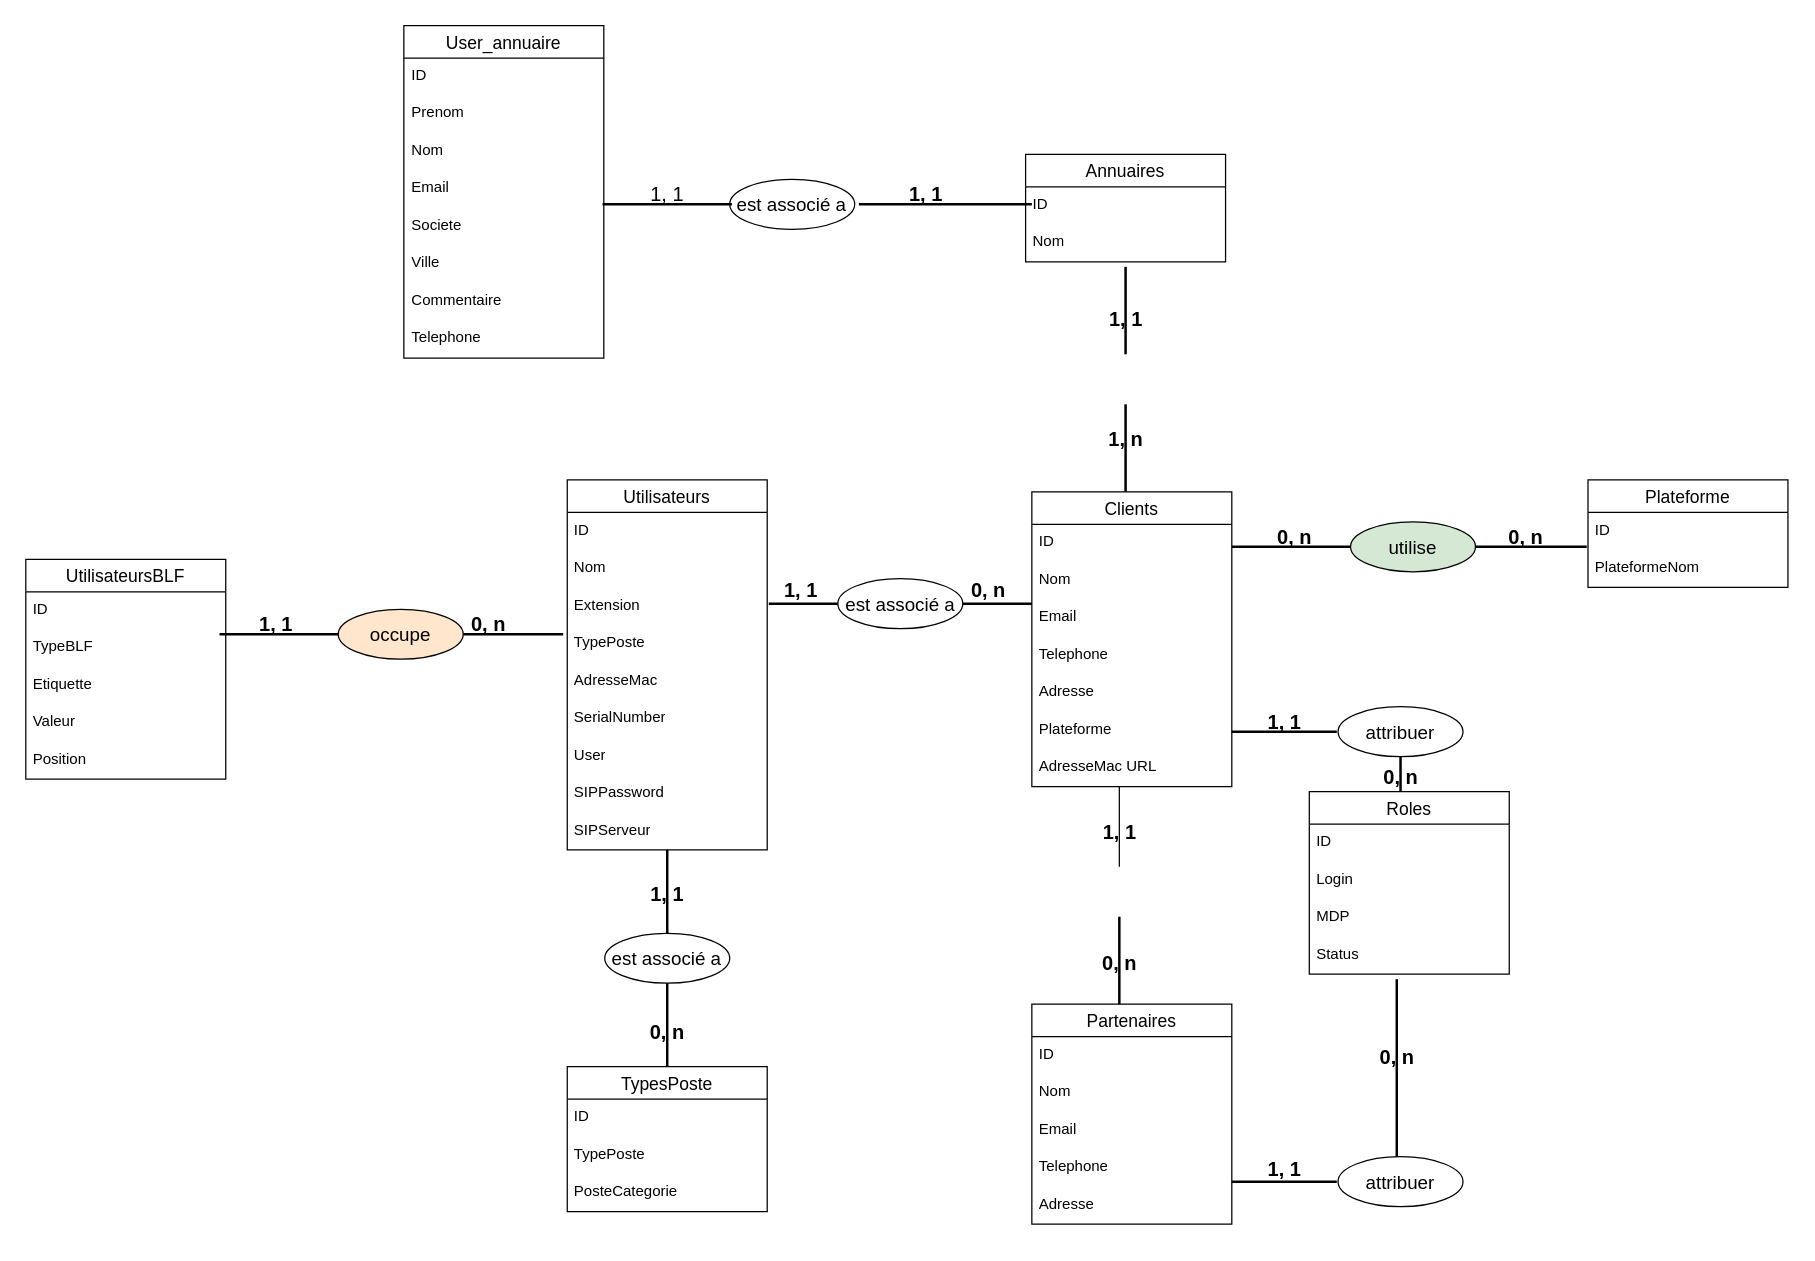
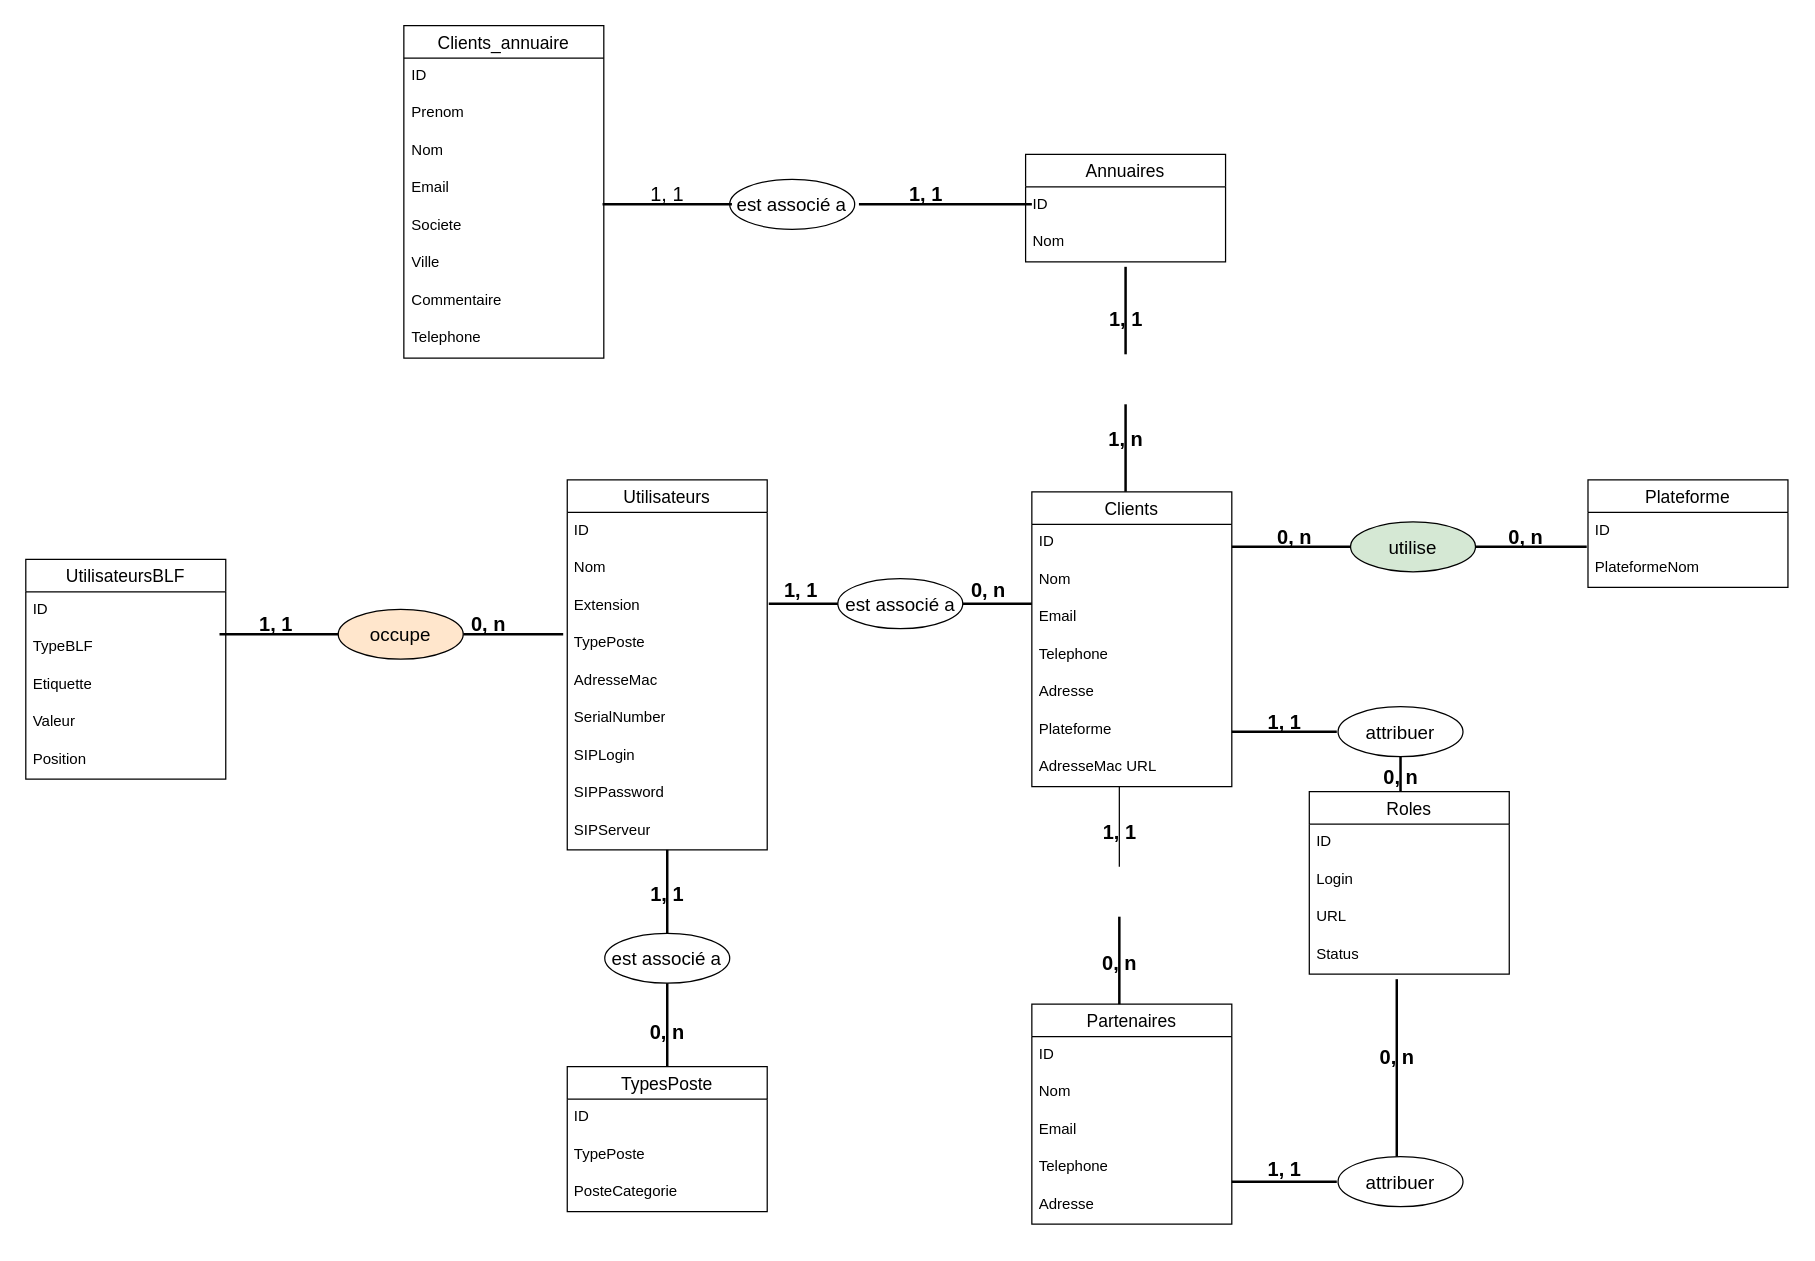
node "User_annuaire": label "User_annuaire" -> "Clients_annuaire"
node "User": label "User" -> "SIPLogin"
node "MDP": label "MDP" -> "URL"
